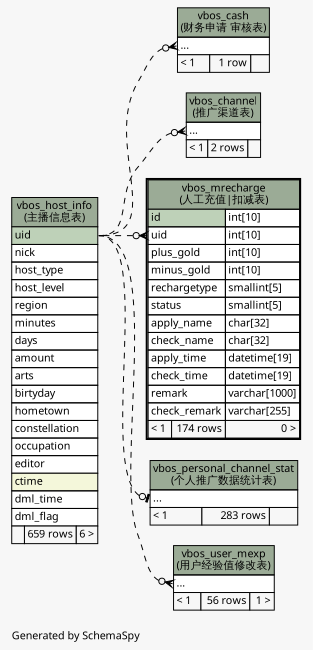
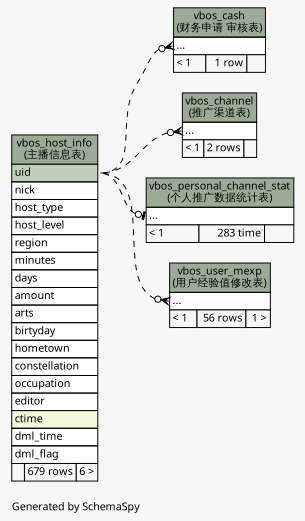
node "vbos_mrecharge": removed
node "vbos_personal_channel_stat": text "283 rows" -> "283 time"
node "vbos_host_info": text "659 rows" -> "679 rows"
